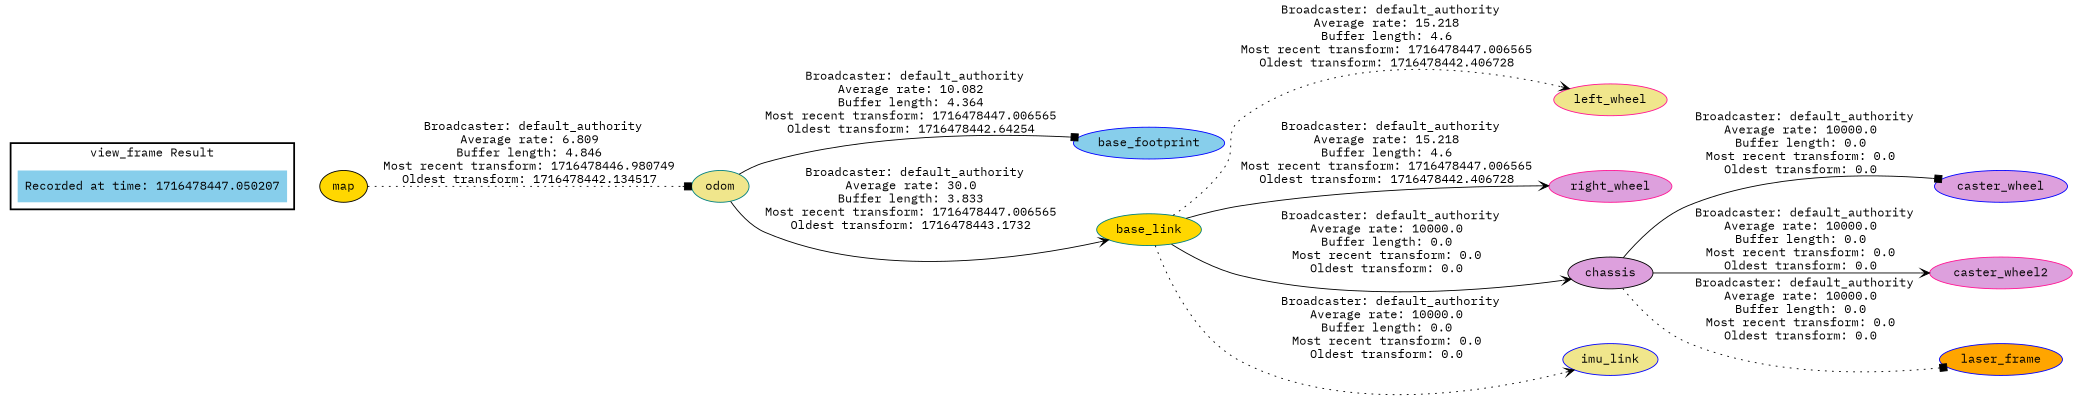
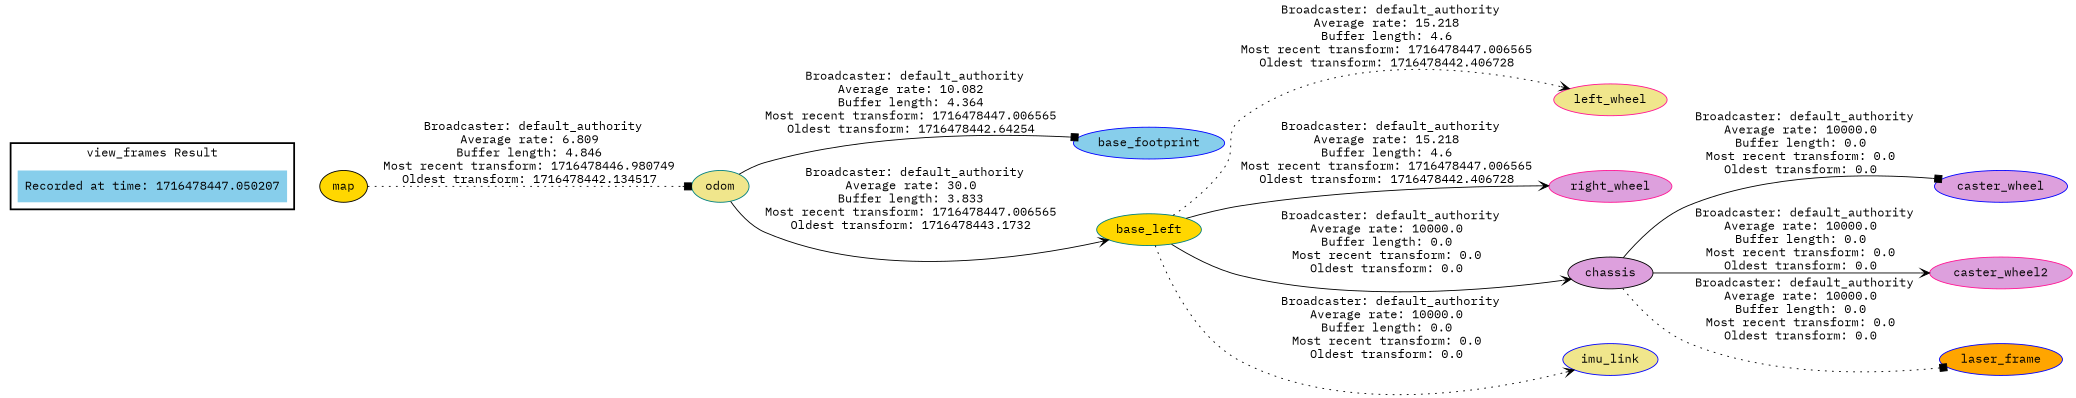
cluster "view_frame Result": label "view_frame Result" -> "view_frames Result"
node "base_link": label "base_link" -> "base_left"
